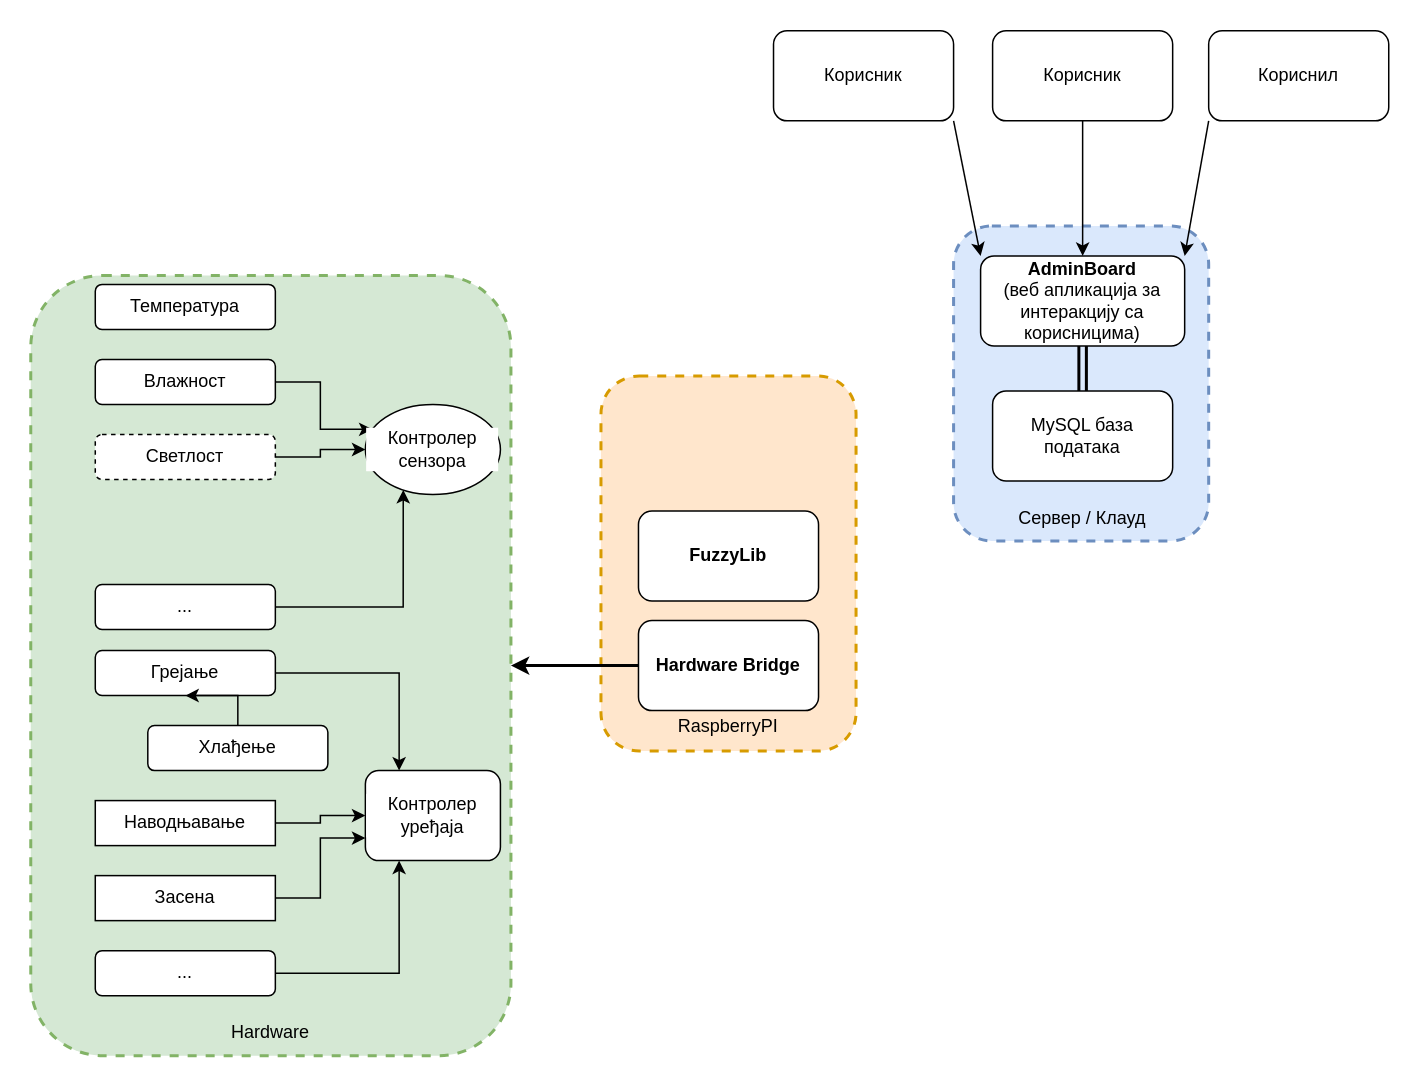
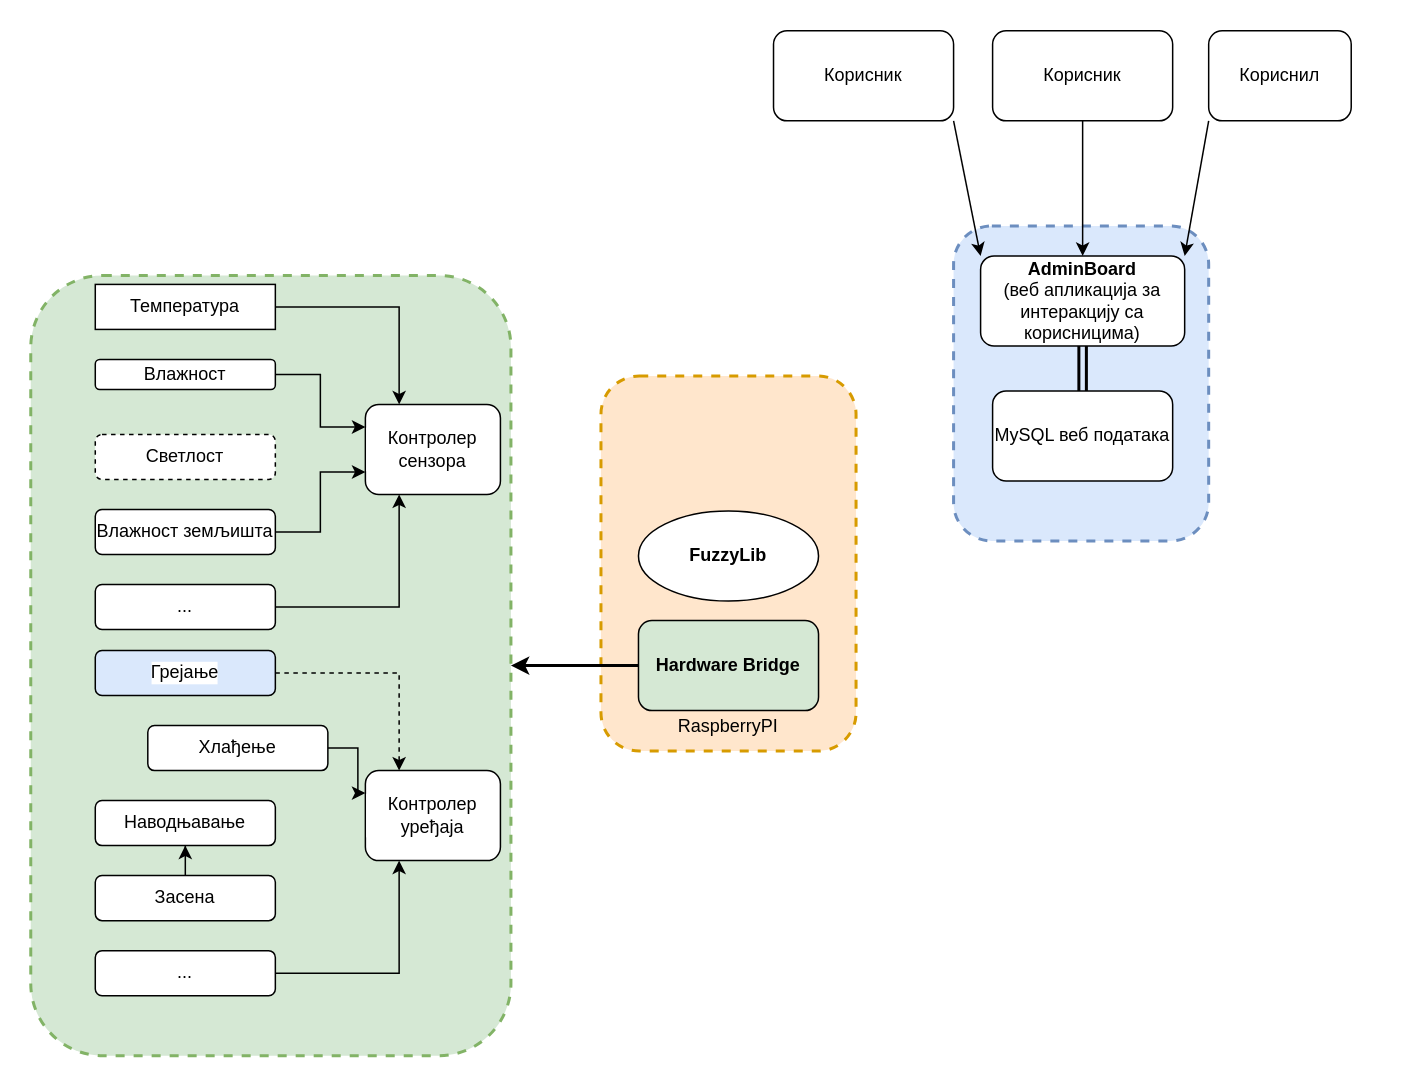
node "Кориснил": size 180x90 -> 143x90
node "Температура": shape rounded rectangle -> rectangle
edge "Температура" -> "Контролер сензора": added
node "Влажност": size 180x45 -> 180x30
node "MySQL база података": label "MySQL база података" -> "MySQL веб података"
node "Контролер сензора": shape ellipse -> rounded rectangle
edge "Светлост" -> "Контролер сензора": removed
edge "Влажност земљишта" -> "Контролер сензора": added
node "Сервер / Клауд": removed
node "Влажност земљишта": added
node "FuzzyLib": shape rounded rectangle -> ellipse
node "Hardware Bridge": fillcolor #ffffff -> #d5e8d4
node "Грејање": fillcolor #ffffff -> #dae8fc
edge "Грејање" -> "Контролер уређаја": style solid -> dashed
edge "Хлађење" -> "Грејање": now "Хлађење" -> "Контролер уређаја"
node "Наводњавање": shape rectangle -> rounded rectangle
edge "Наводњавање" -> "Контролер уређаја": removed
edge "Засена" -> "Контролер уређаја": now "Засена" -> "Наводњавање"
node "Засена": shape rectangle -> rounded rectangle
node "Hardware": removed
